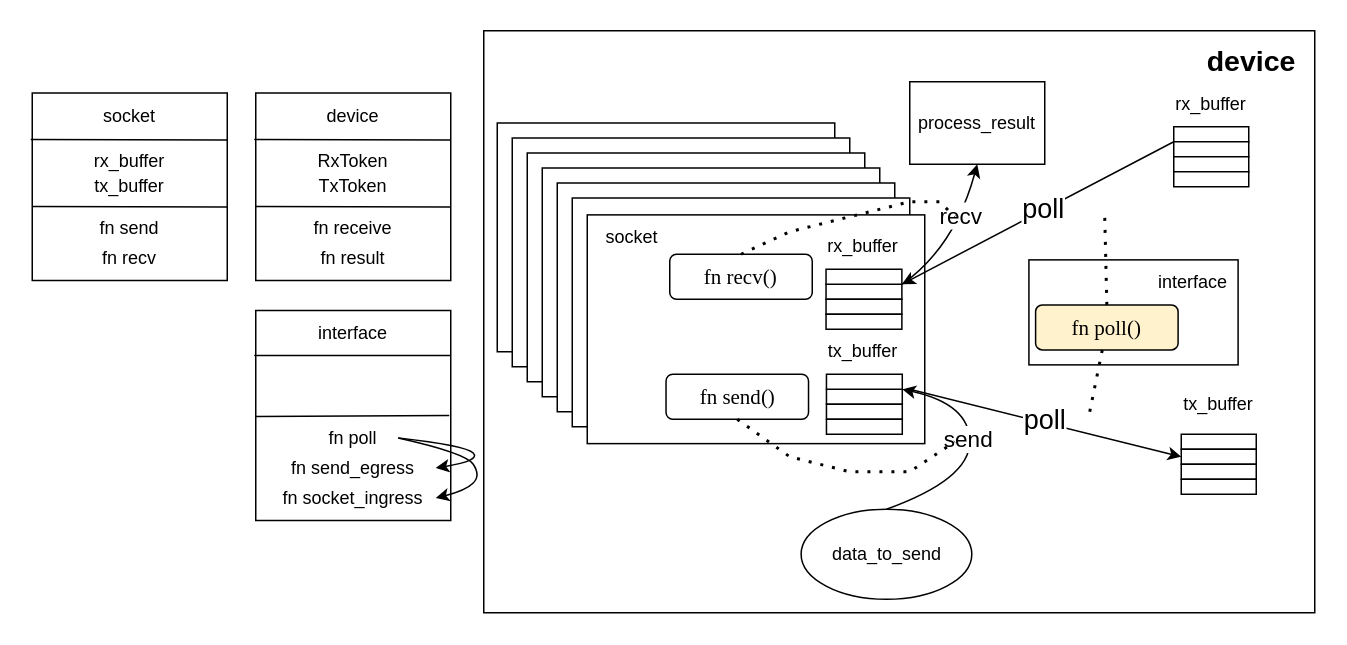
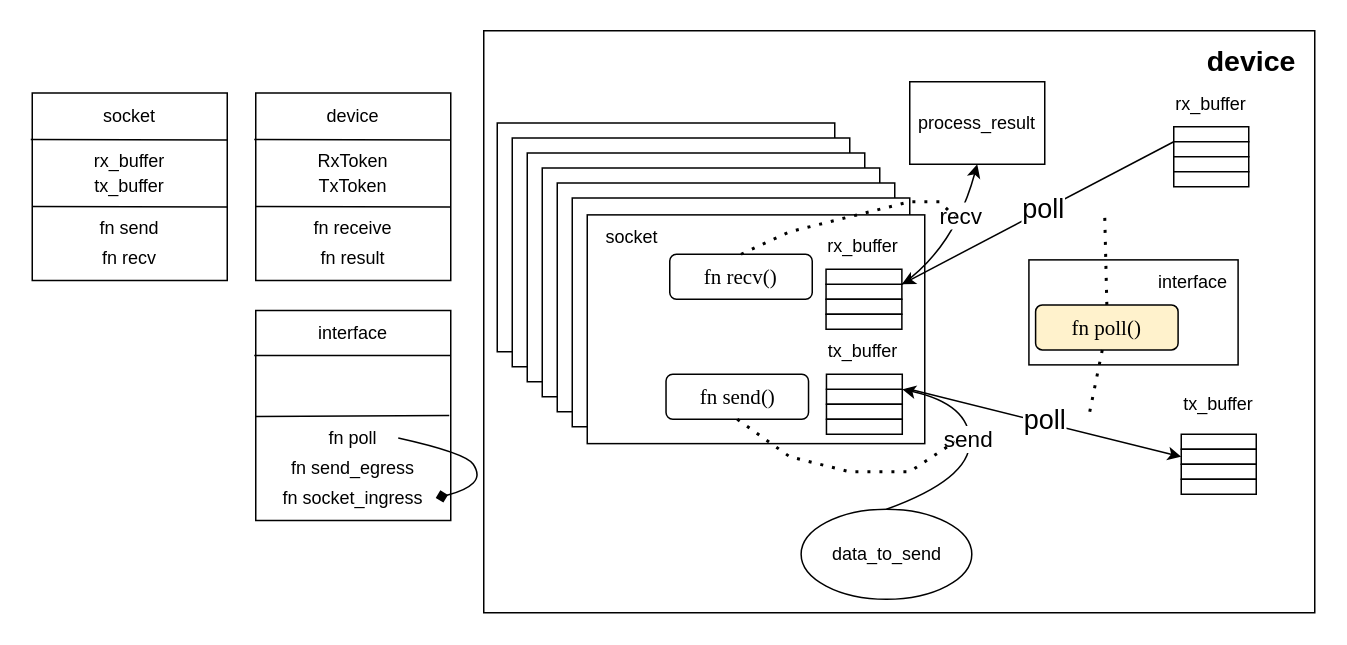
edge "fn poll" -> "fn send_egress": removed
edge "fn poll" -> "fn socket_ingress": arrowhead classic -> diamond
